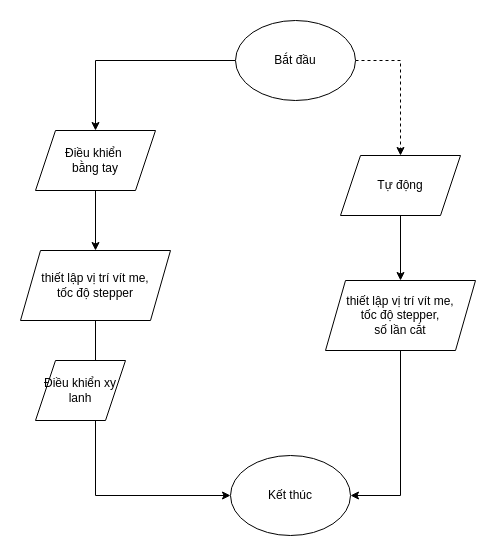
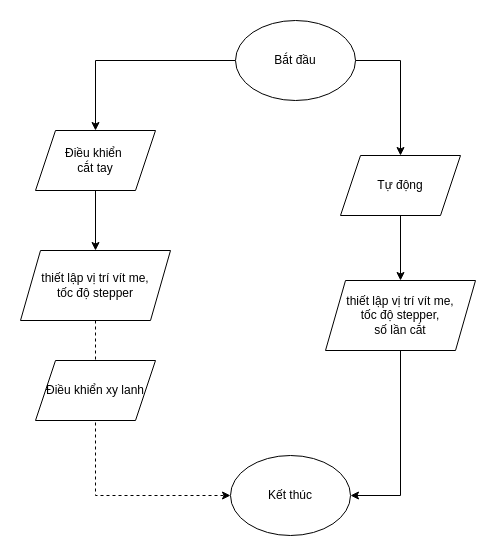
edge "Bắt đầu" -> "Tự động": style dashed -> solid
node "Điều khiển bằng tay": label "Điều khiển bằng tay" -> "Điều khiển cắt tay"
node "Điều khiển xy lanh": size 90x60 -> 120x60
edge "thiết lập vị trí vít me, tốc độ stepper" -> "Kết thúc": style solid -> dashed
